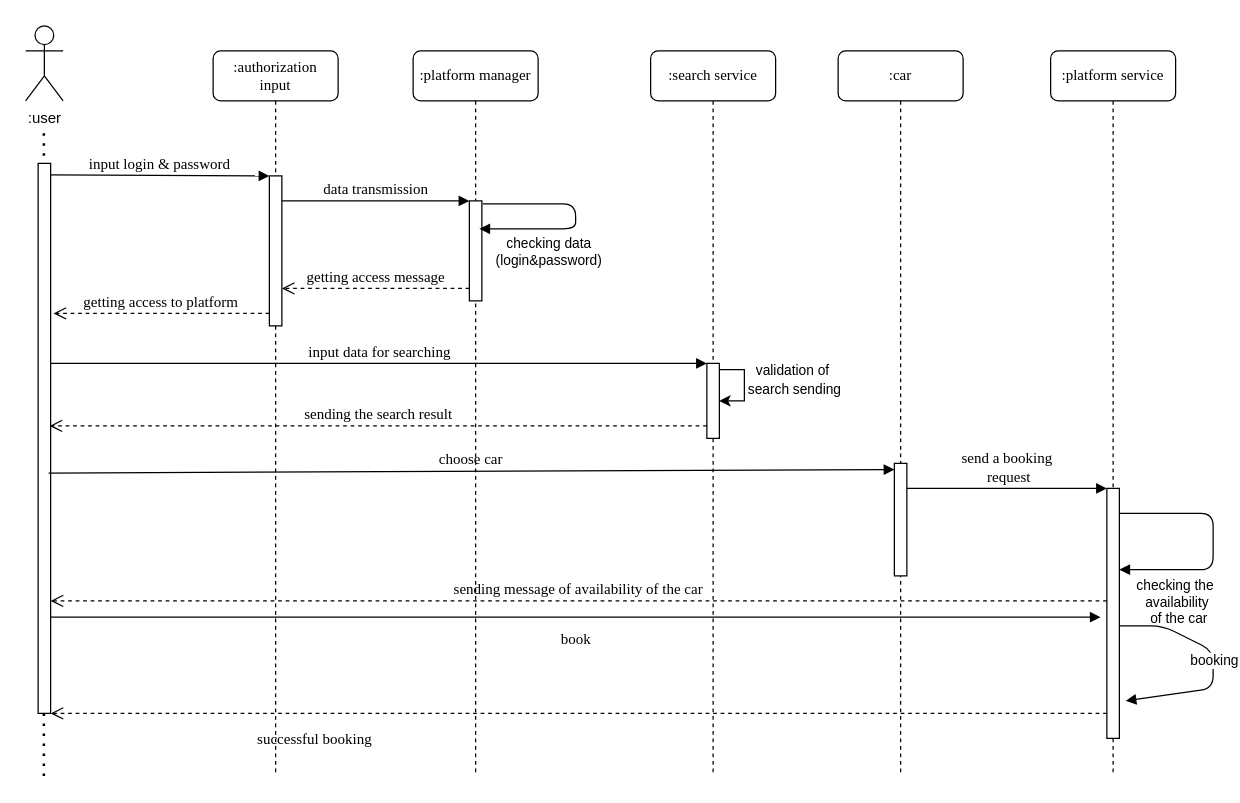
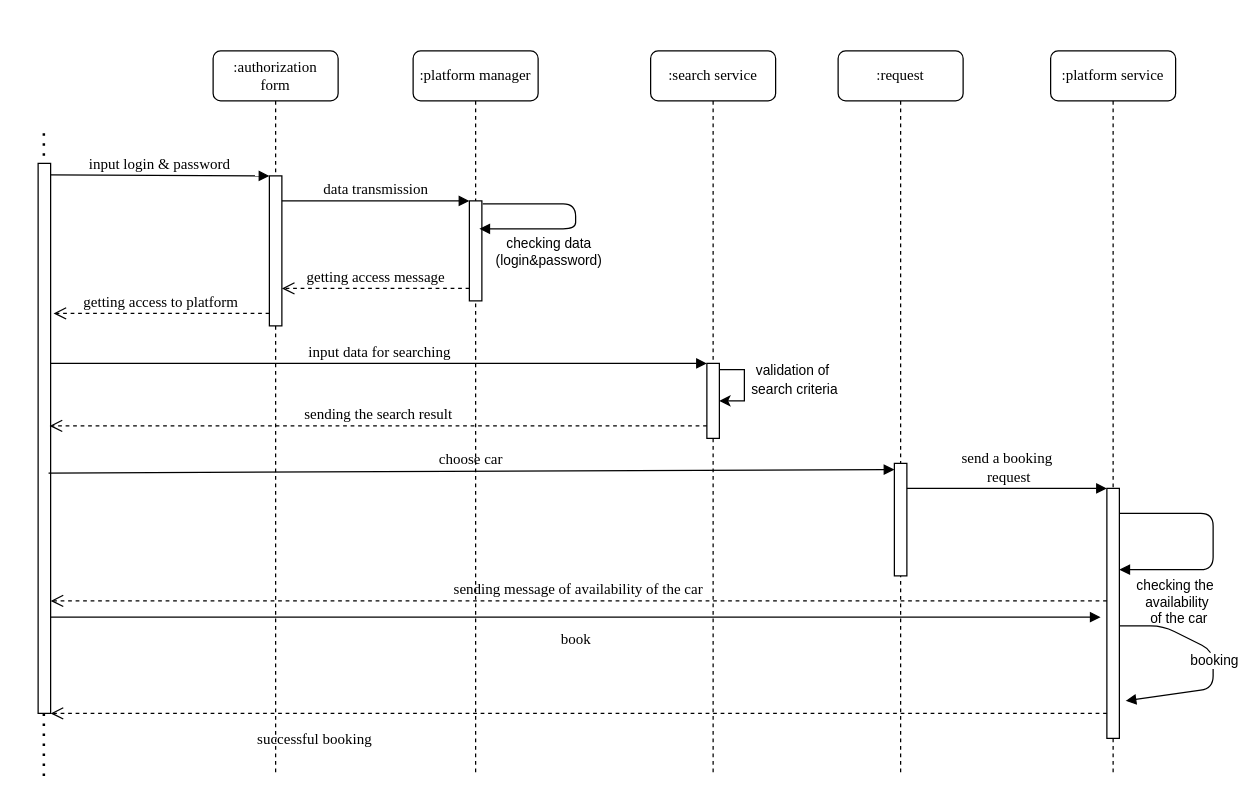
node ":user": removed
node ":authorization input": label ":authorization input" -> ":authorization form"
node ":car": label ":car" -> ":request"
node "validation of search sending": label "validation of search sending" -> "validation of search criteria"
